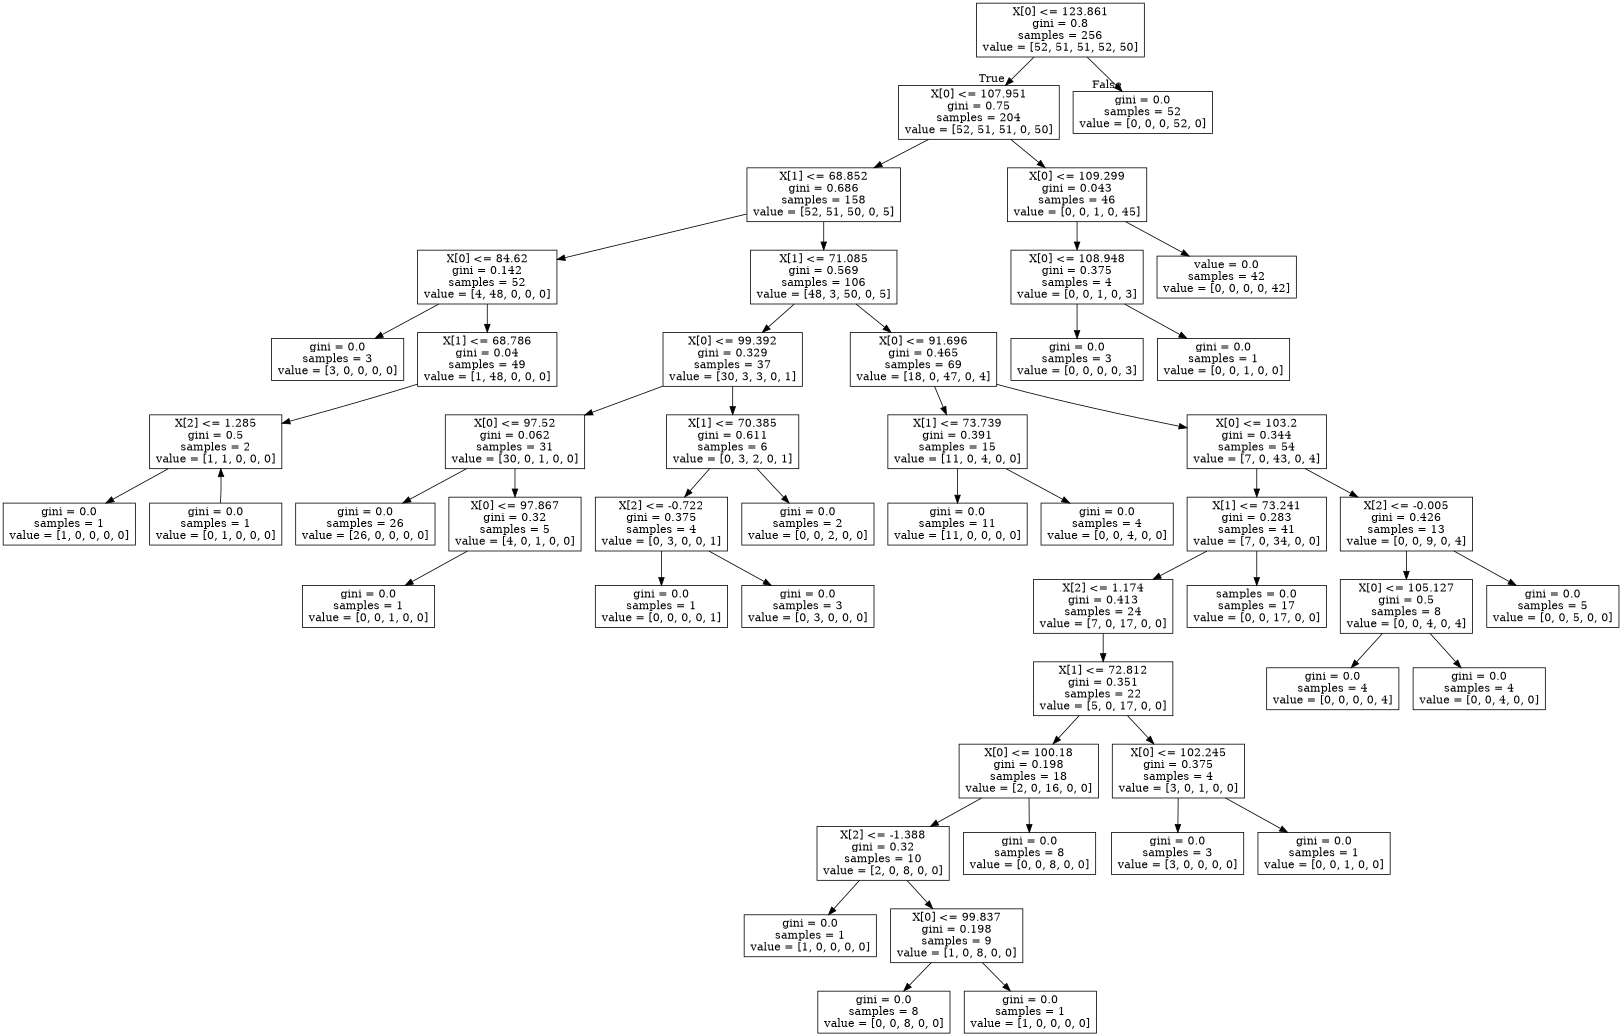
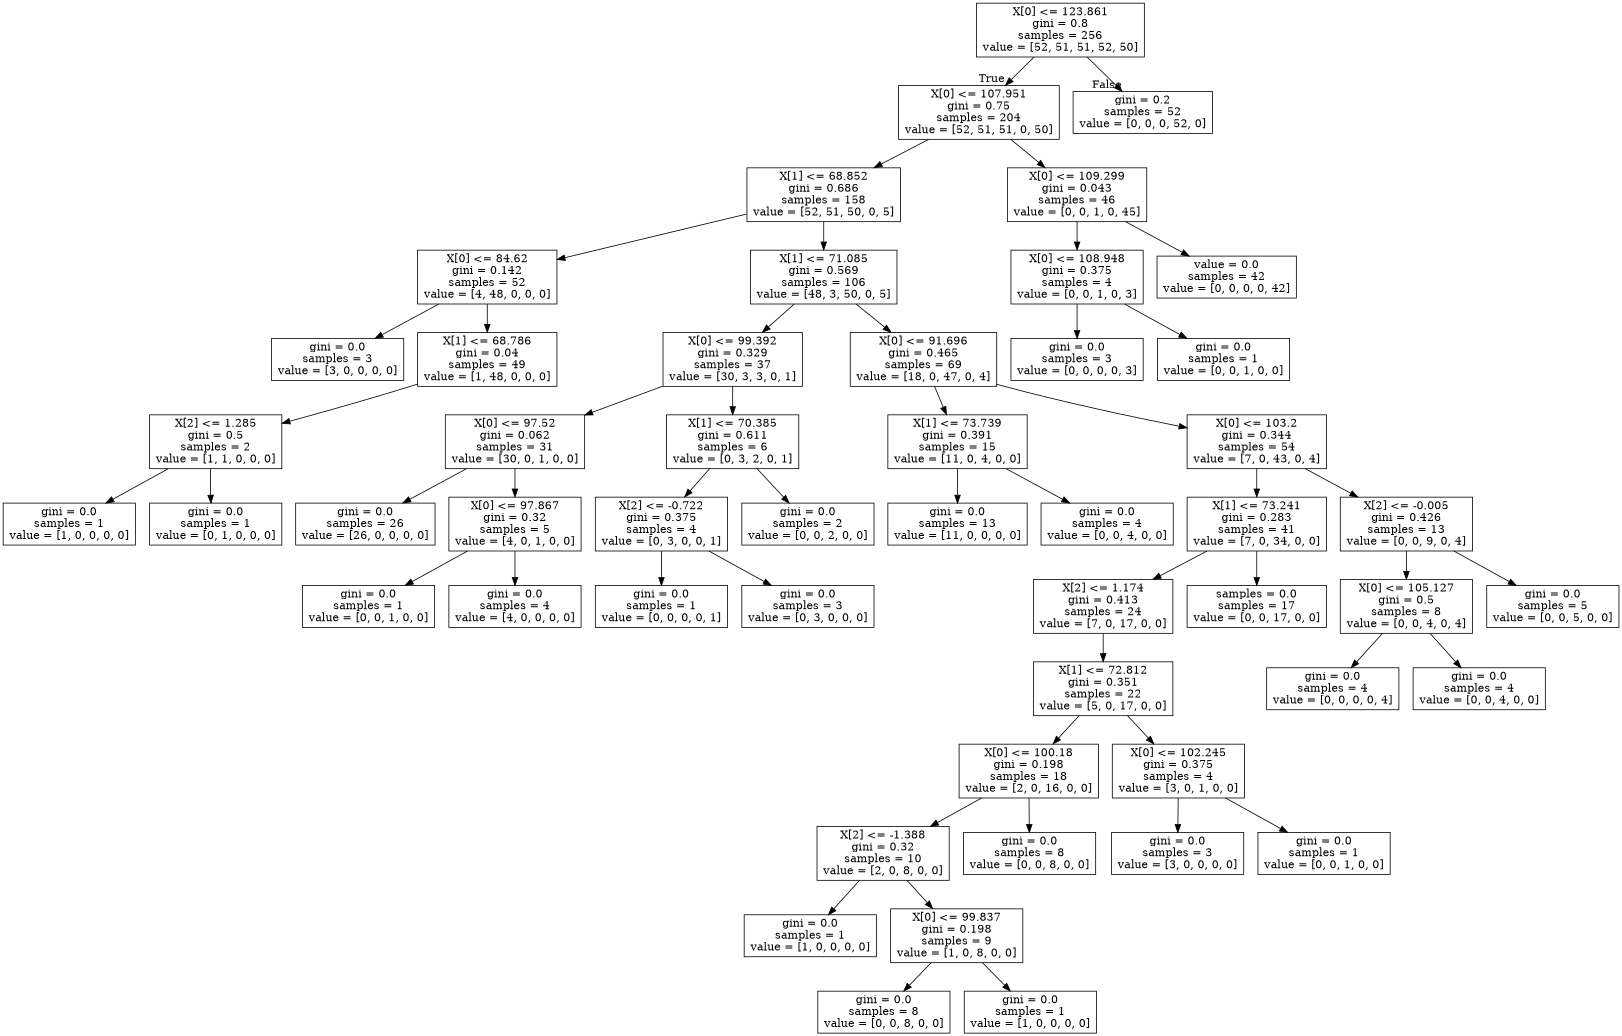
node "gini = 0.0 samples = 52 value = [0, 0, 0, 52, 0]": label "gini = 0.0 samples = 52 value = [0, 0, 0, 52, 0]" -> "gini = 0.2 samples = 52 value = [0, 0, 0, 52, 0]"
edge "gini = 0.0 samples = 1 value = [0, 1, 0, 0, 0]" -> "X[2] <= 1.285 gini = 0.5 samples = 2 value = [1, 1, 0, 0, 0]": reversed
node "gini = 0.0 samples = 11 value = [11, 0, 0, 0, 0]": label "gini = 0.0 samples = 11 value = [11, 0, 0, 0, 0]" -> "gini = 0.0 samples = 13 value = [11, 0, 0, 0, 0]"
node "gini = 0.0 samples = 4 value = [4, 0, 0, 0, 0]": added
